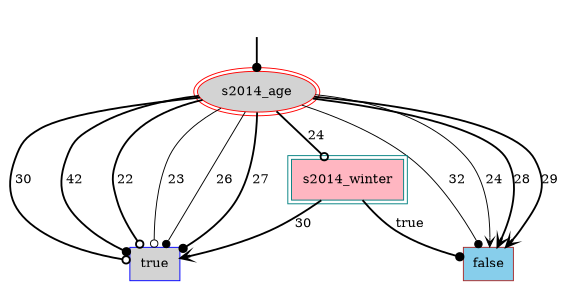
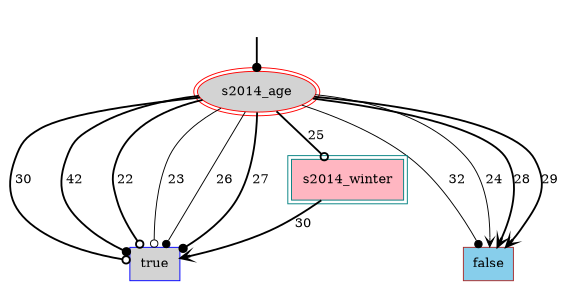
edge "s2014_age" -> "s2014_winter": label "24" -> "25"
edge "s2014_winter" -> "false": removed, label "true"
